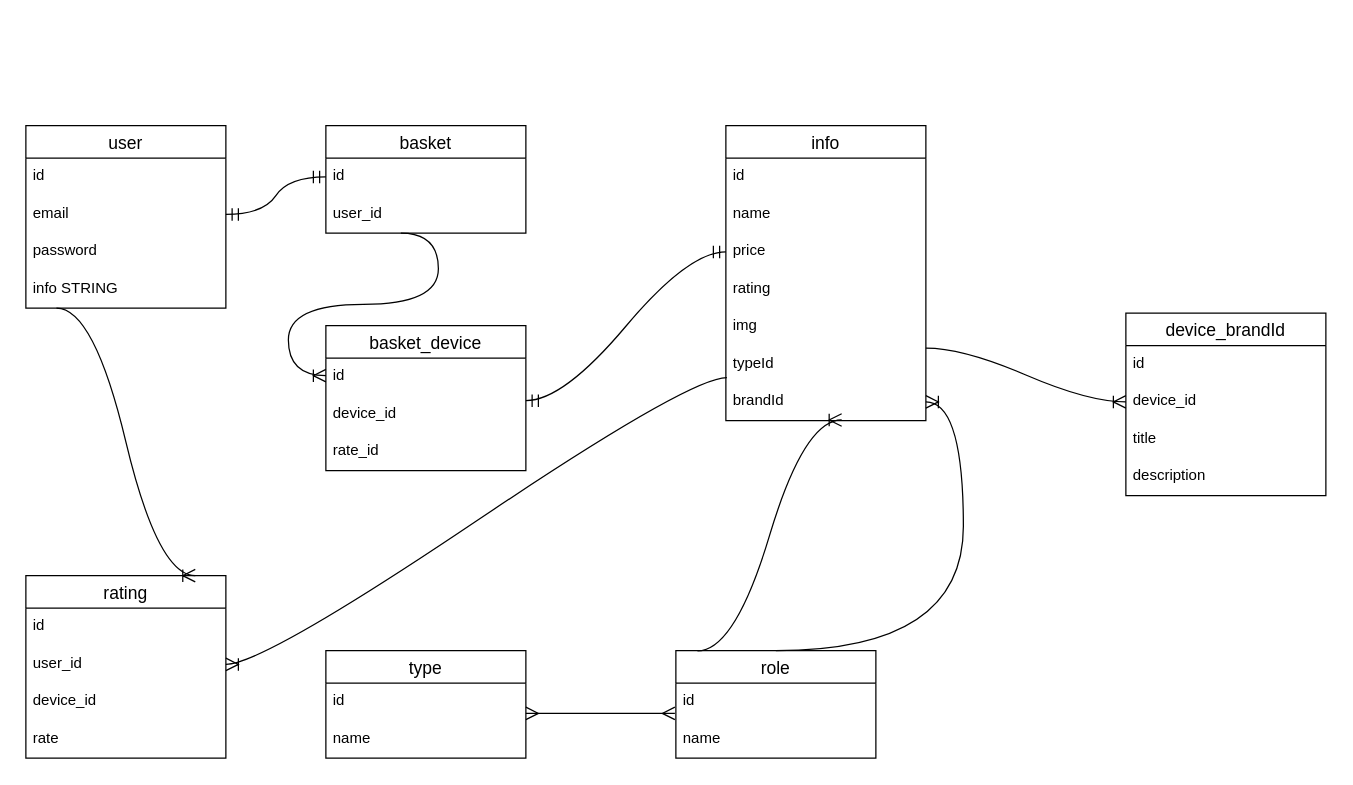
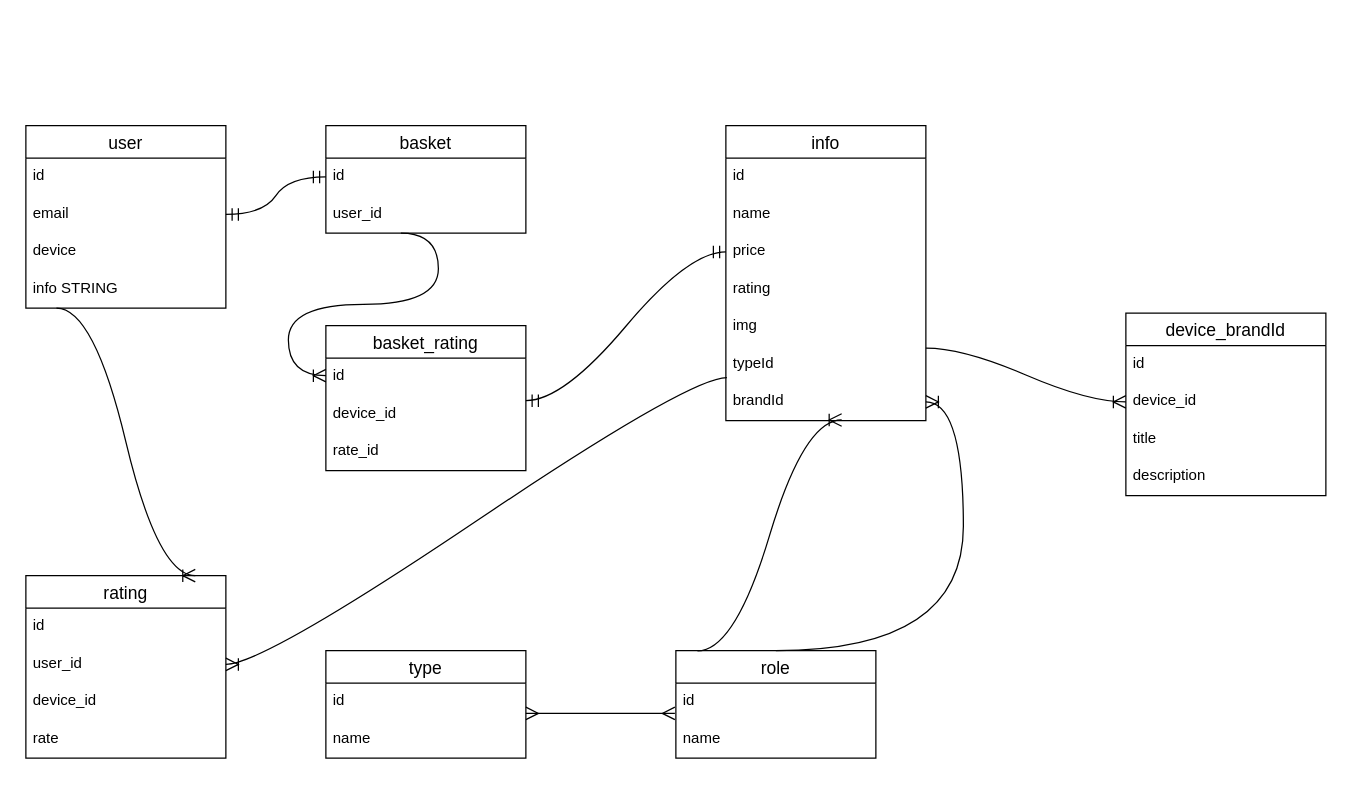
node "password": label "password" -> "device"
node "basket_device": label "basket_device" -> "basket_rating"
